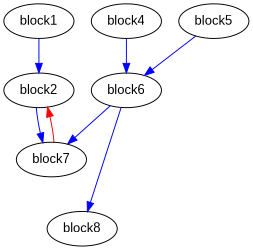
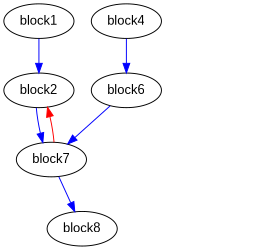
node "block5": removed
edge "block6" -> "block8": now "block7" -> "block8"
